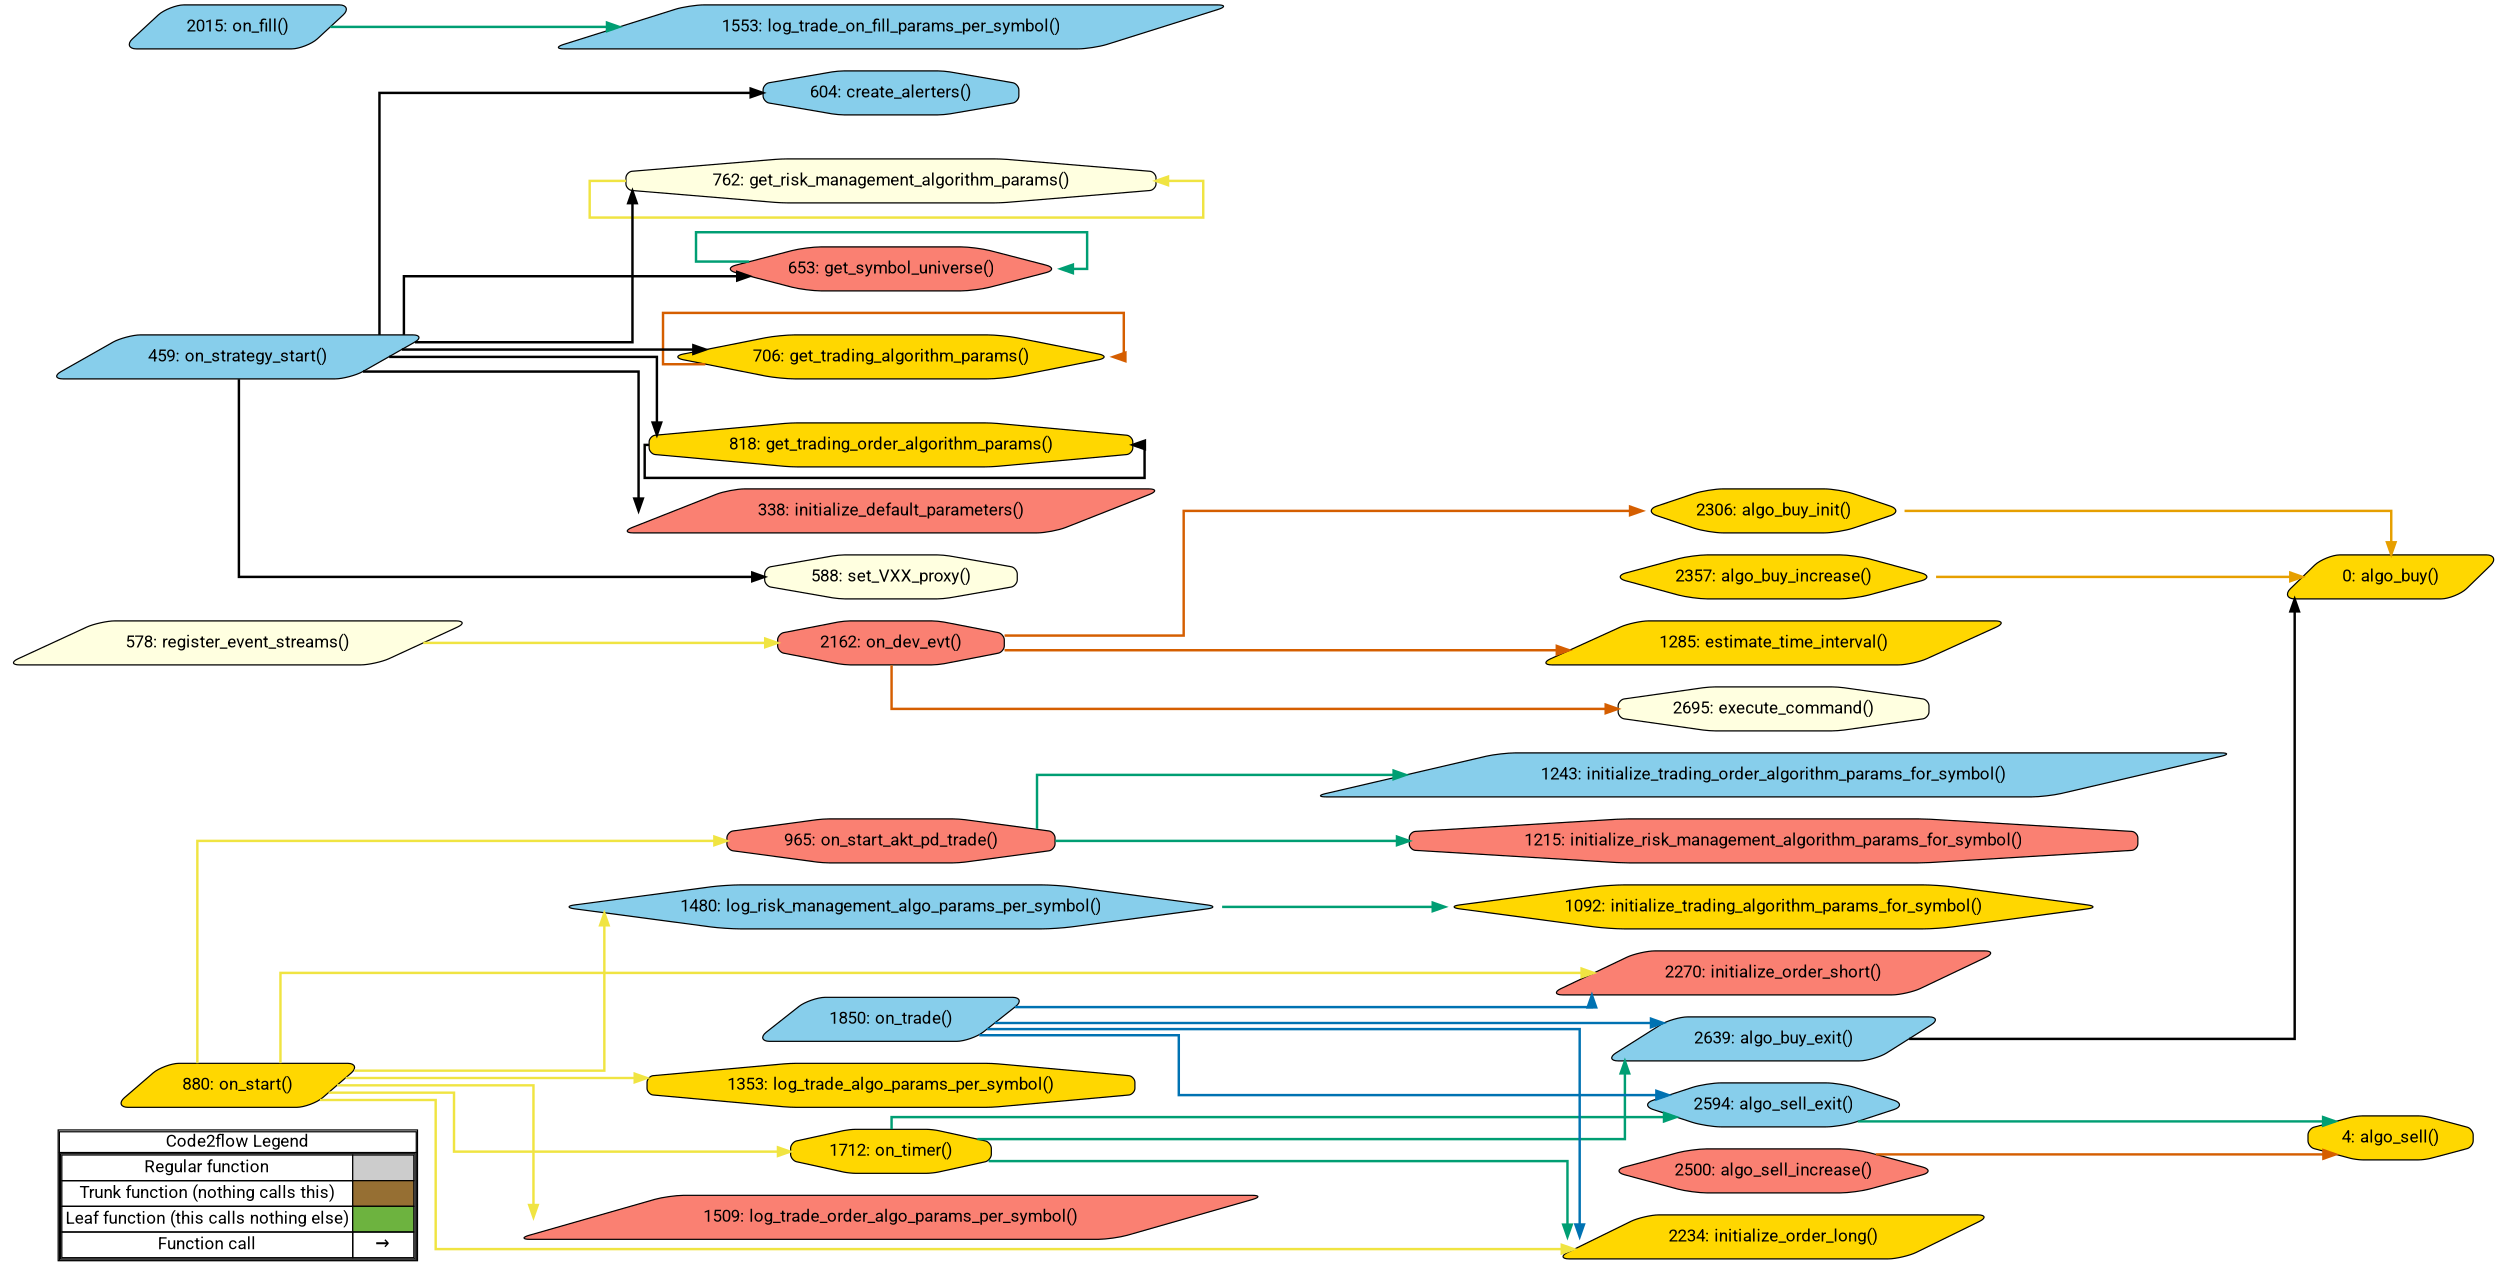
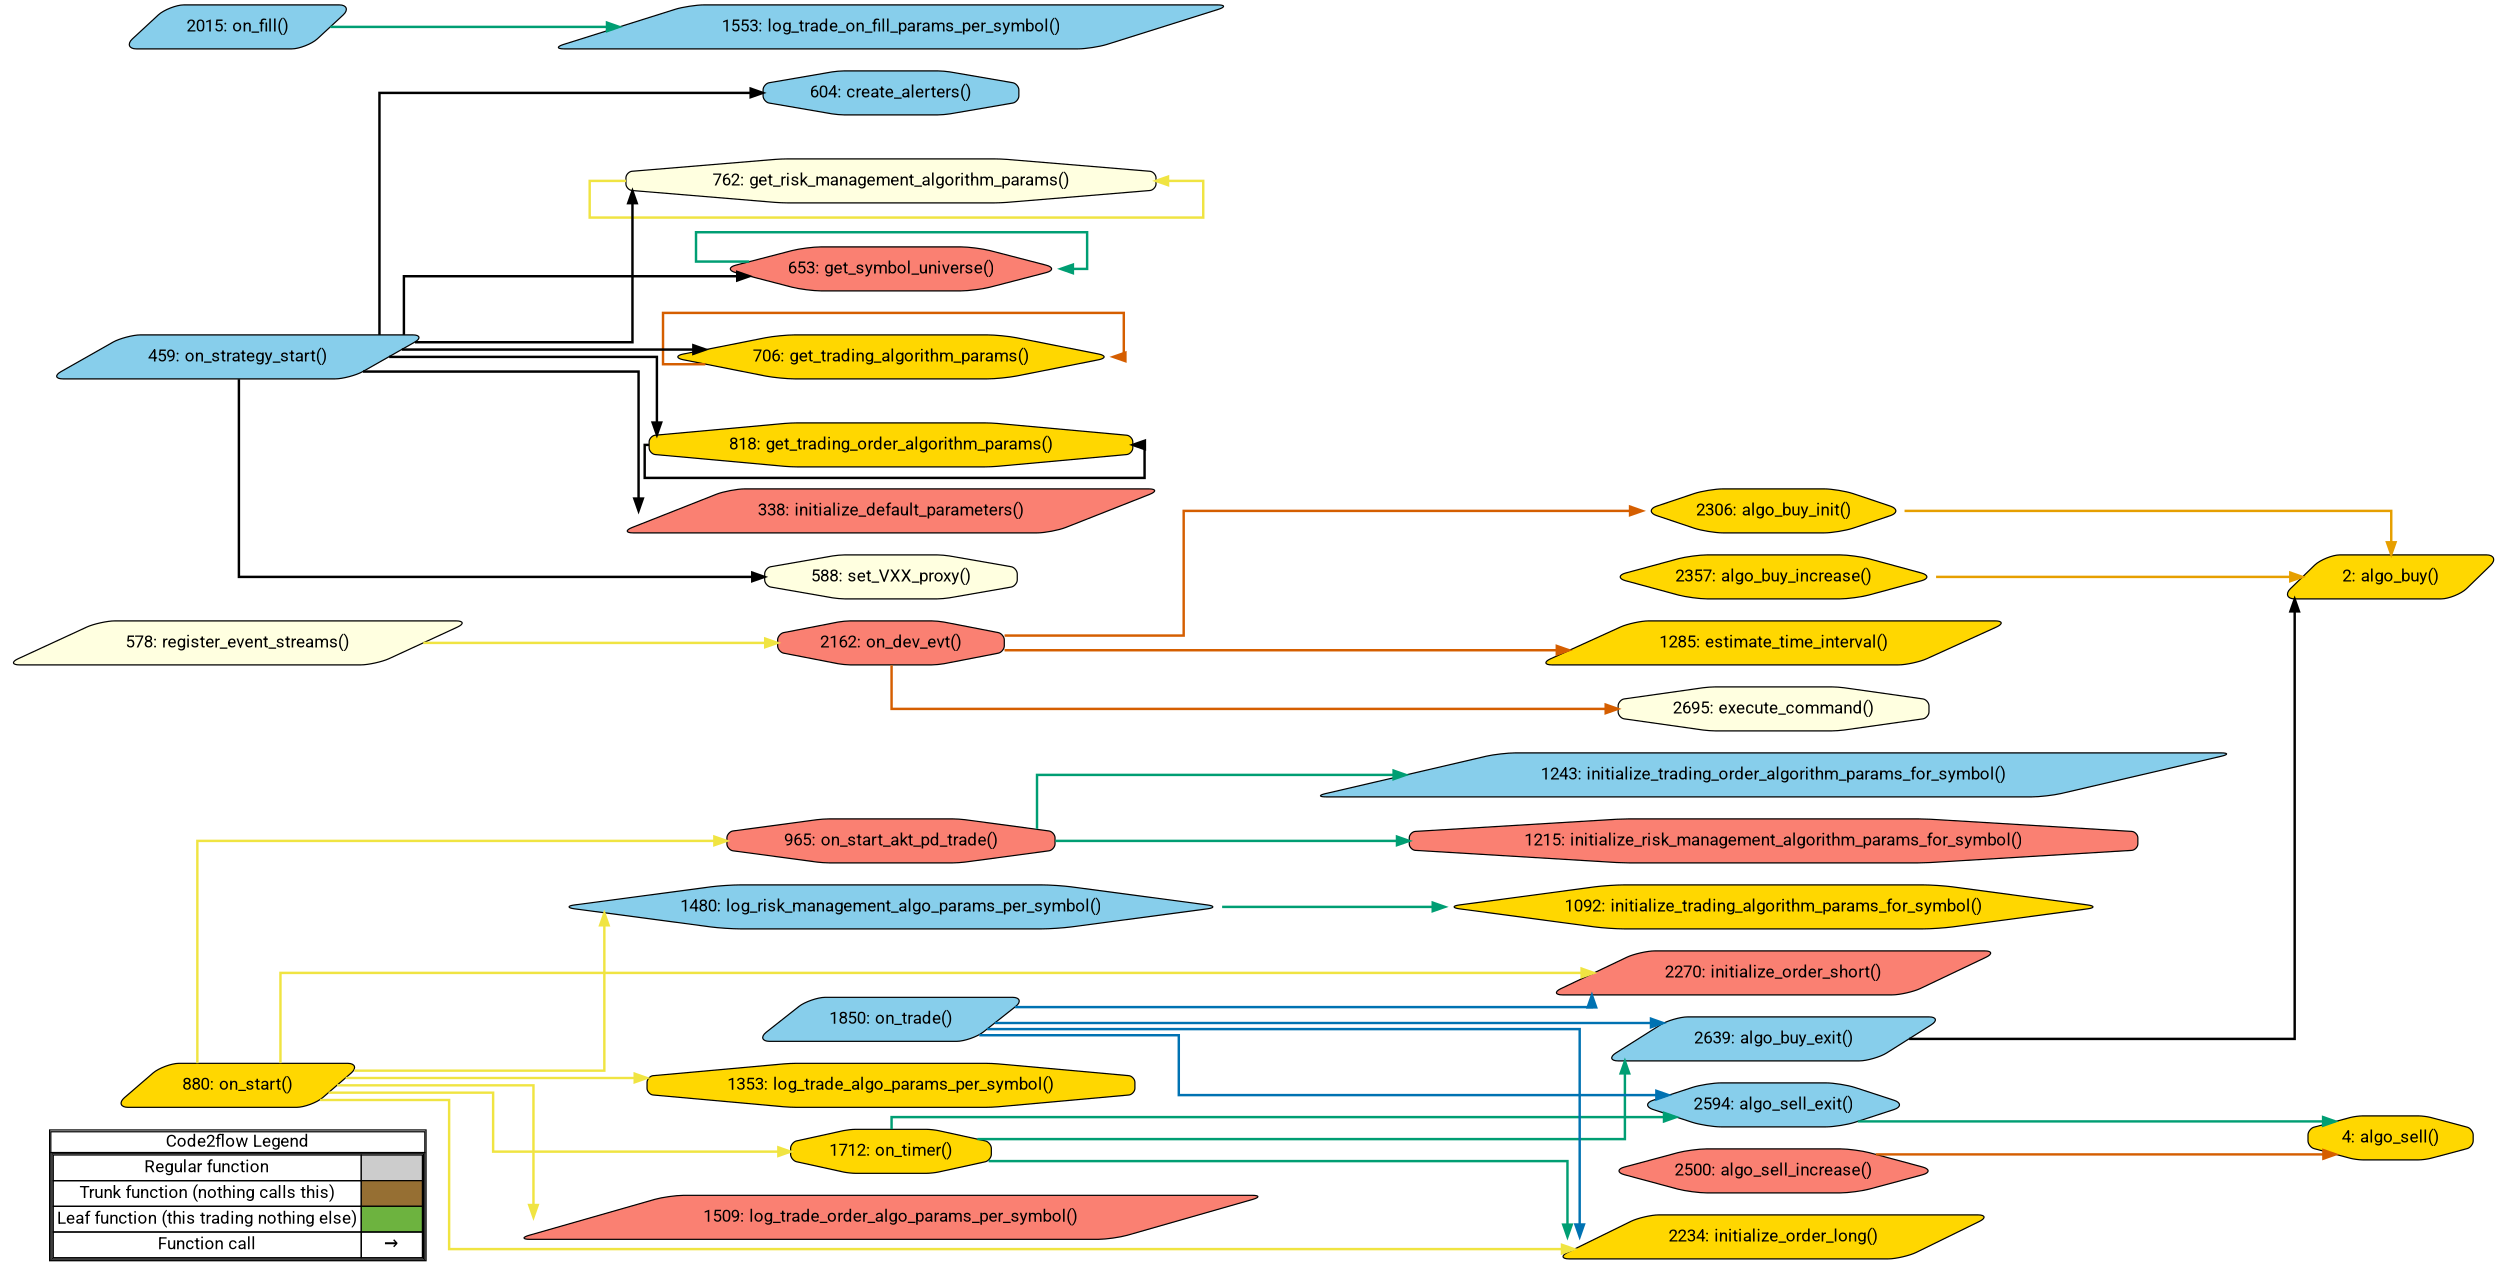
node "0: algo_buy()": label "0: algo_buy()" -> "2: algo_buy()"
node "Code2flow Legend": text "Leaf function (this calls nothing else)" -> "Leaf function (this trading nothing else)"
